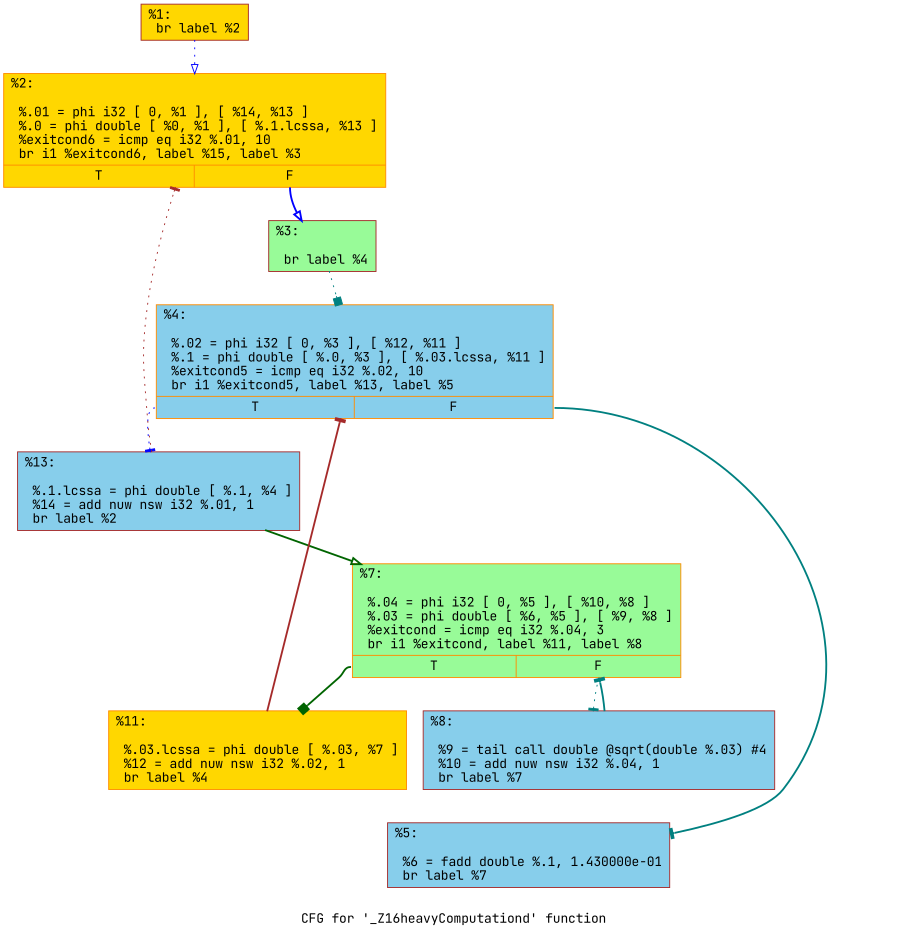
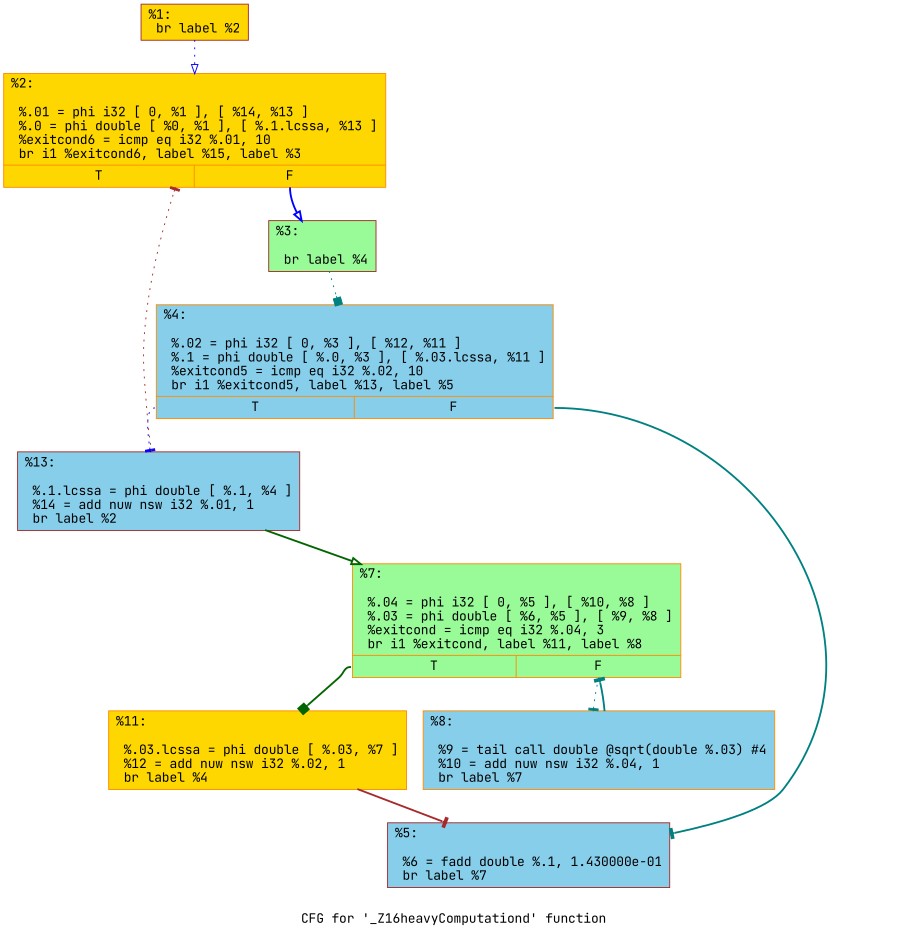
edge "%11:" -> "%4:": now "%11:" -> "%5:"
node "%8:": color brown -> darkorange
